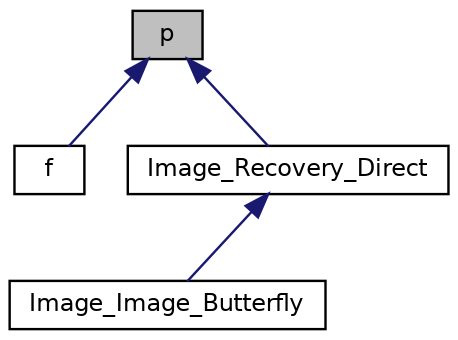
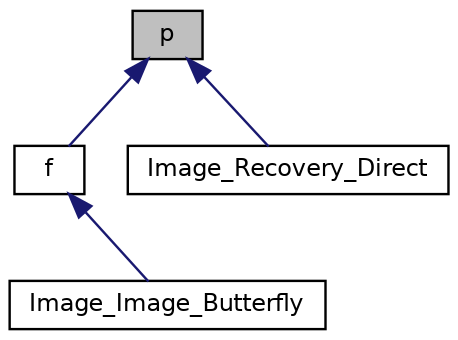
edge "Image_Image_Butterfly" -> "Image_Recovery_Direct": now "Image_Image_Butterfly" -> "f"
